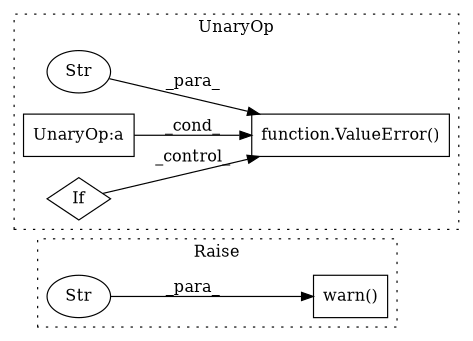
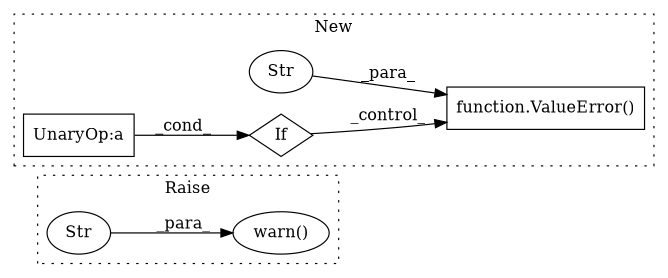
cluster "UnaryOp": label "UnaryOp" -> "New"
edge "UnaryOp:a" -> "function.ValueError()": now "UnaryOp:a" -> "If"
node "warn()": shape box -> ellipse
